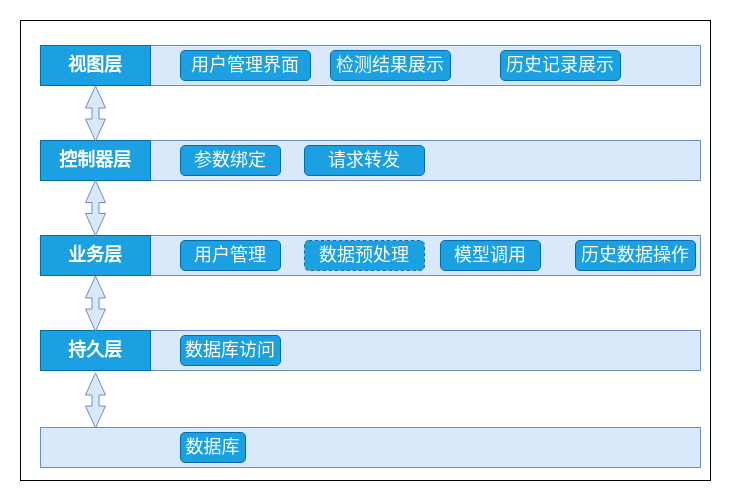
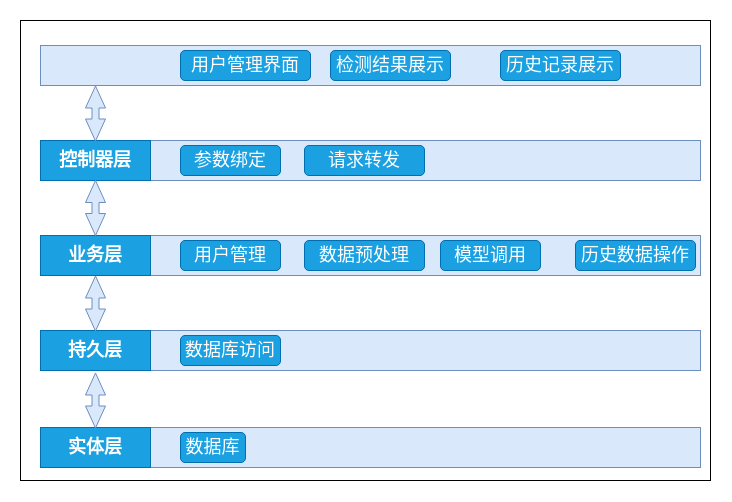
node "视图层": removed
node "数据预处理": style dashed -> solid
node "实体层": added
